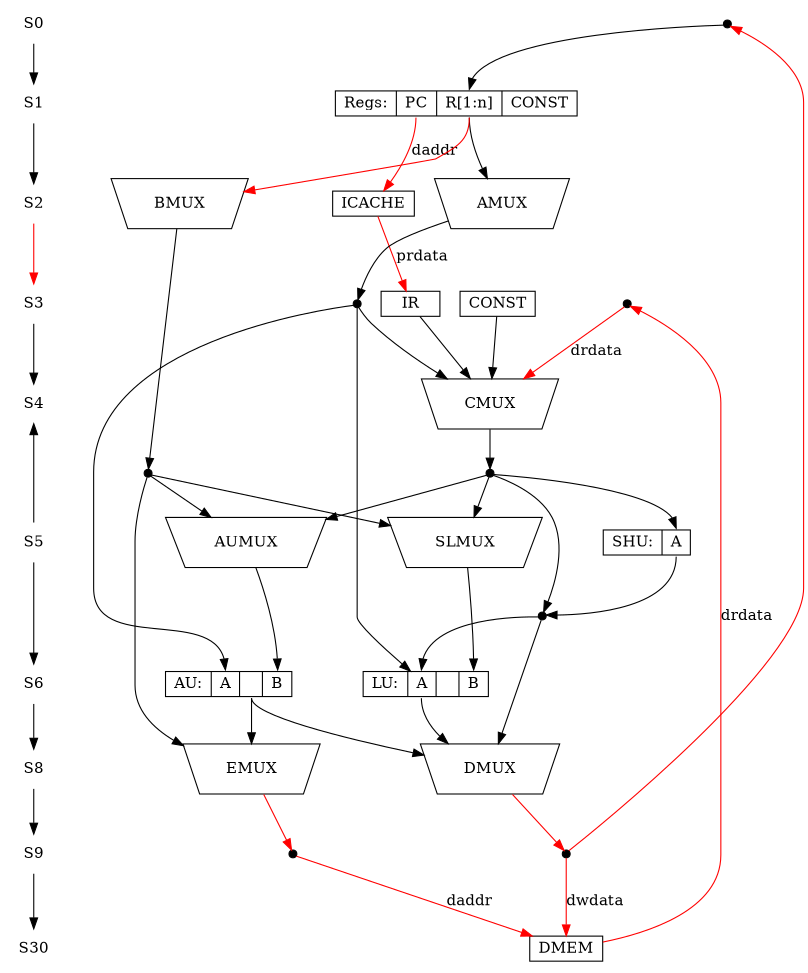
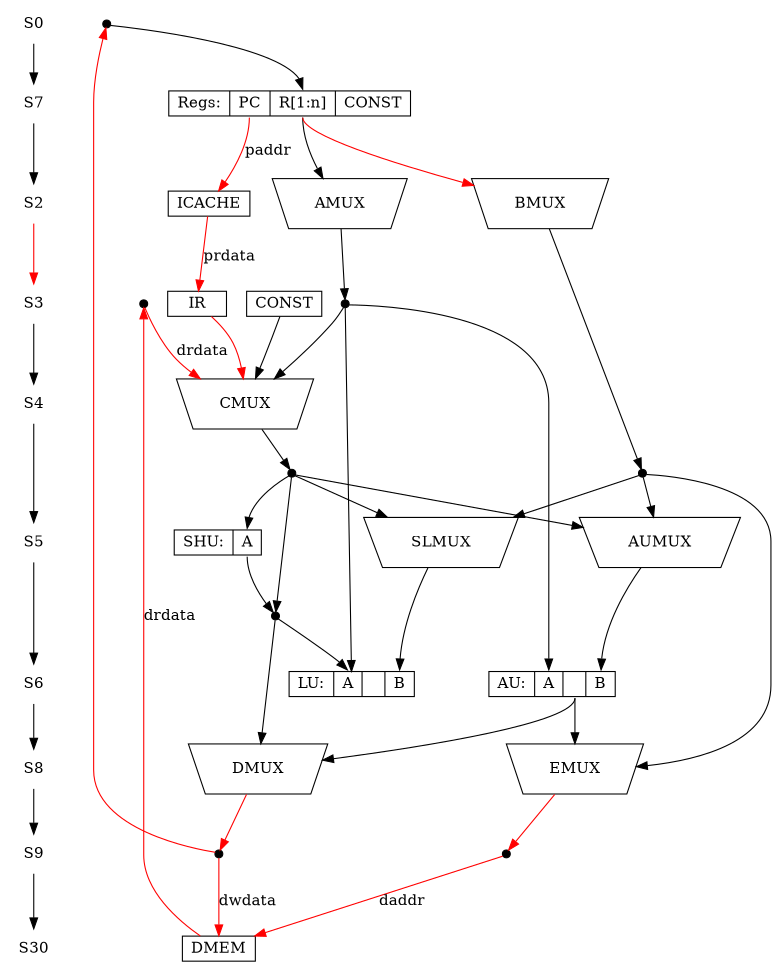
node "S1": label "S1" -> "S7"
edge "Regs:" -> "ICACHE": label "daddr" -> "paddr"
edge "IR" -> "CMUX": color black -> red
edge "S5" -> "S4": reversed
edge "LU:" -> "DMUX": removed
